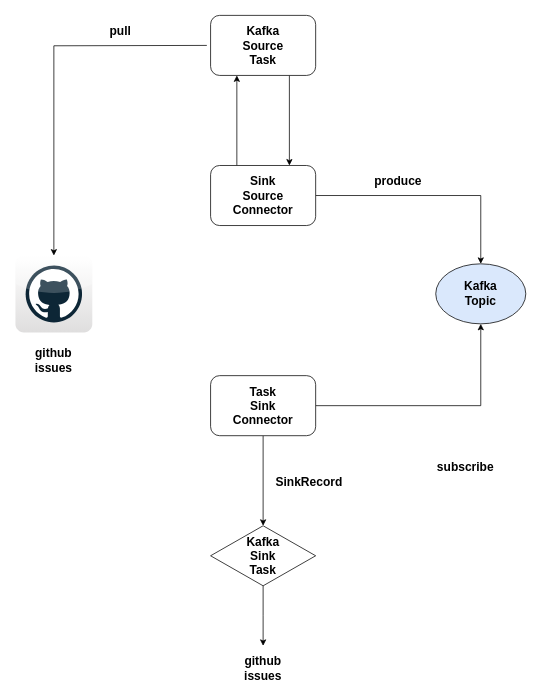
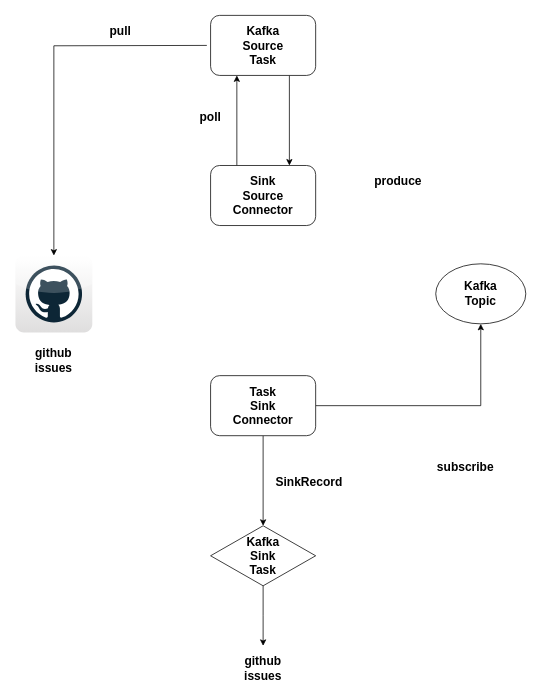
node "poll": added
edge "Sink Source Connector" -> "Kafka Topic": removed
node "Kafka Topic": fillcolor #dae8fc -> #ffffff
